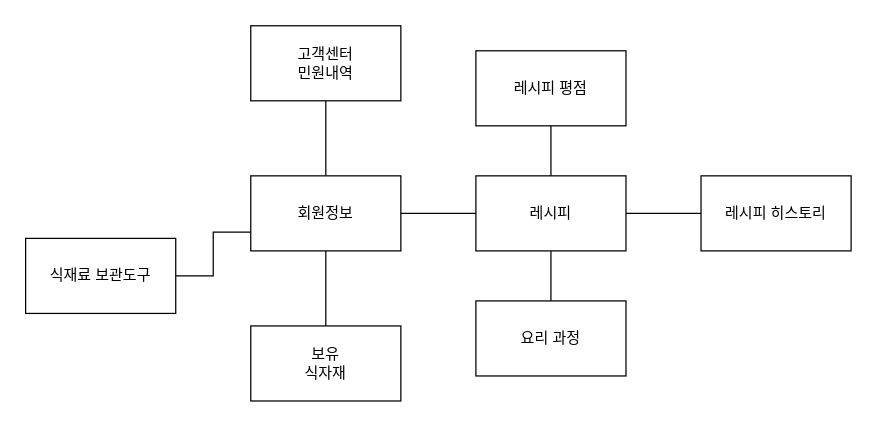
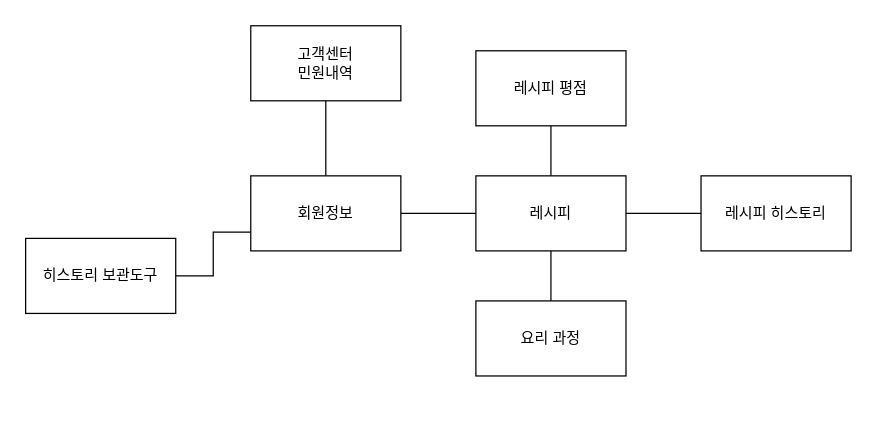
node "식재료 보관도구": label "식재료 보관도구" -> "히스토리 보관도구"
edge "회원정보" -- "보유 식자재": removed
node "보유 식자재": removed
